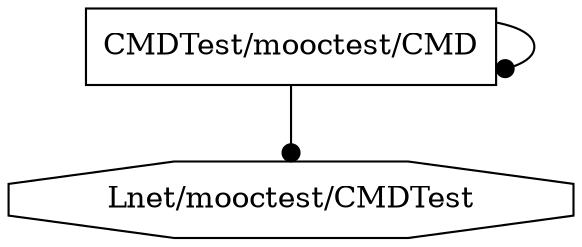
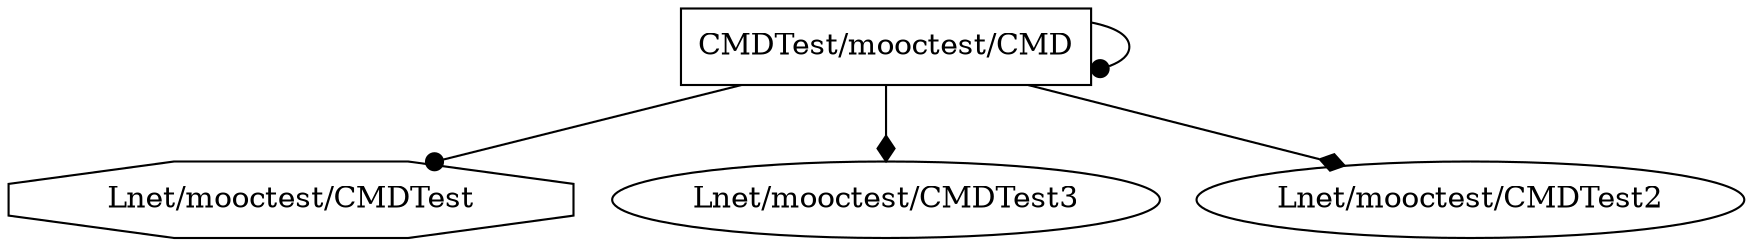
node "Lnet/mooctest/CMDTest3": added
node "Lnet/mooctest/CMDTest2": added
